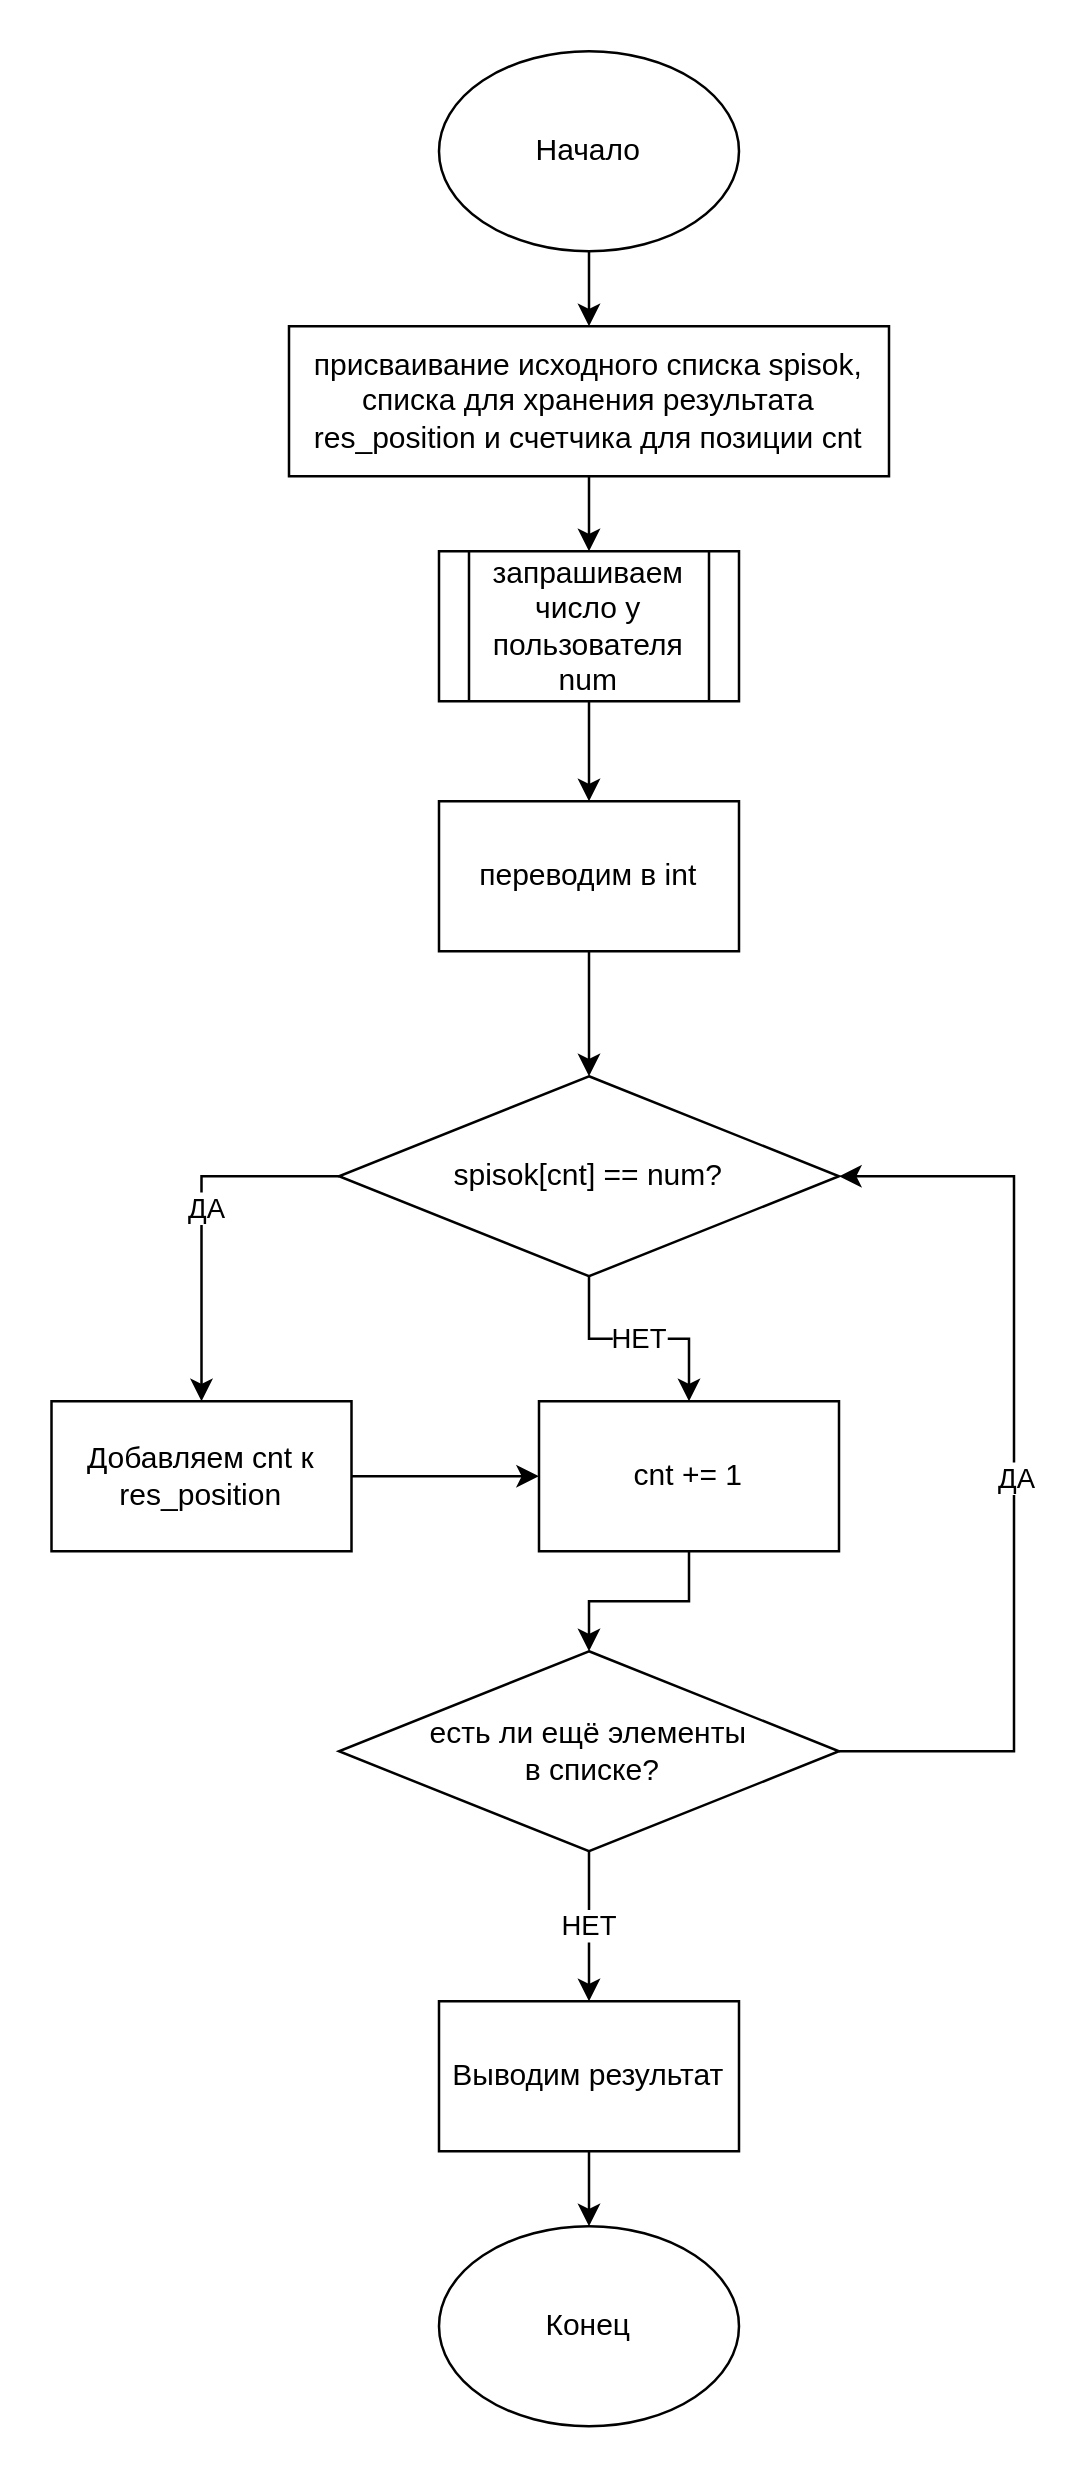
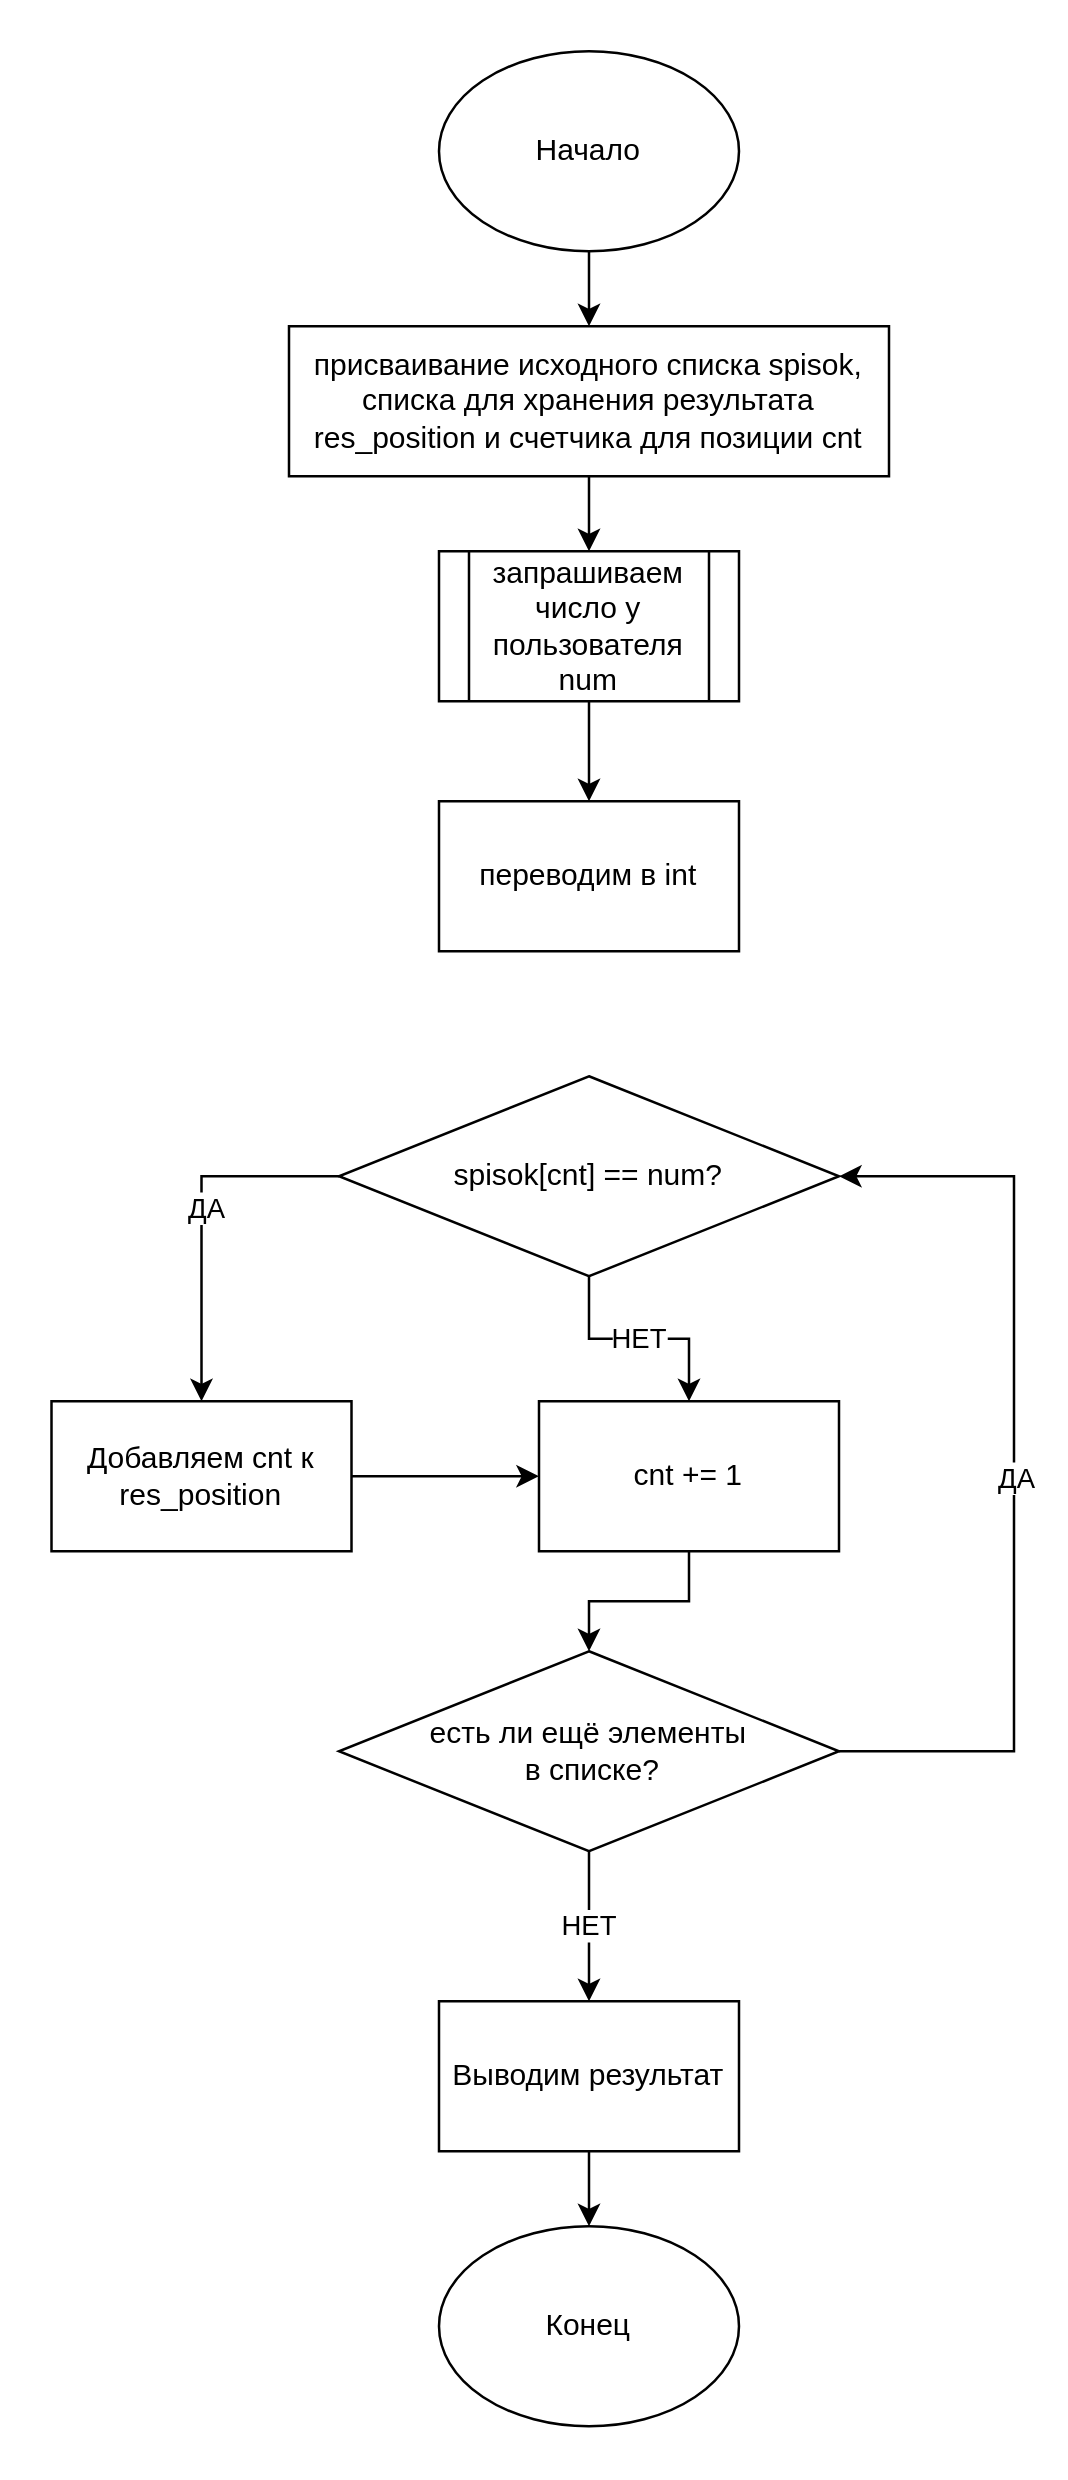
edge "переводим в int" -> "spisok[cnt] == num?": removed
